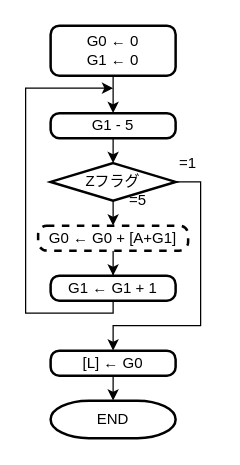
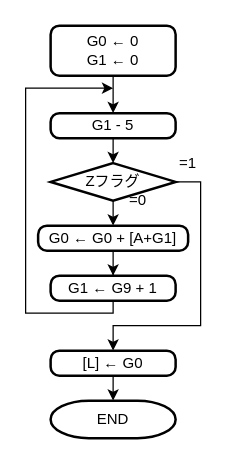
node "=5": label "=5" -> "=0"
node "G0 ← G0 + [A+G1]": style dashed -> solid
node "G1 ← G1 + 1": label "G1 ← G1 + 1" -> "G1 ← G9 + 1"
